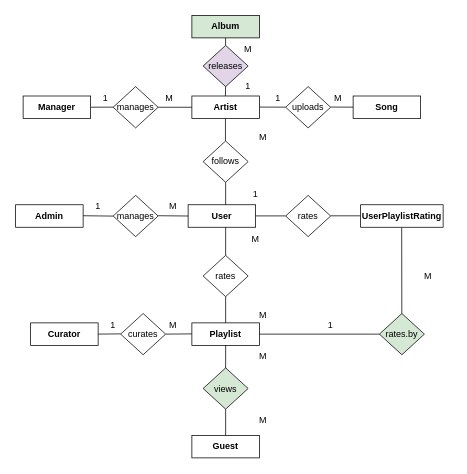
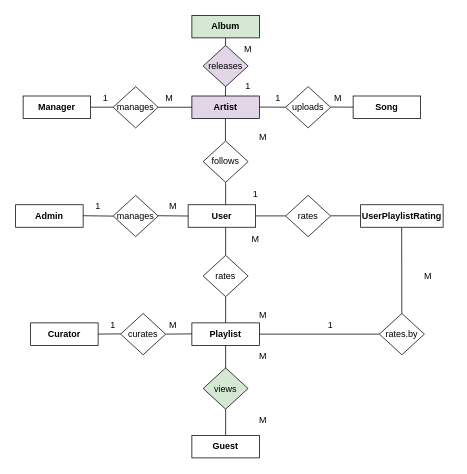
node "Artist": fillcolor #ffffff -> #e1d5e7
node "rates.by": fillcolor #d5e8d4 -> #ffffff
